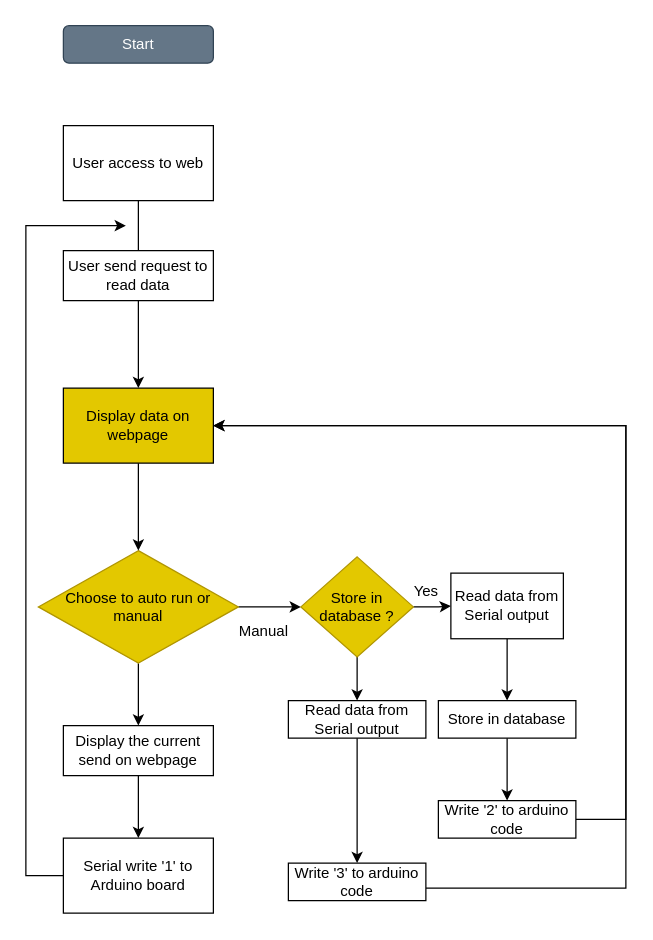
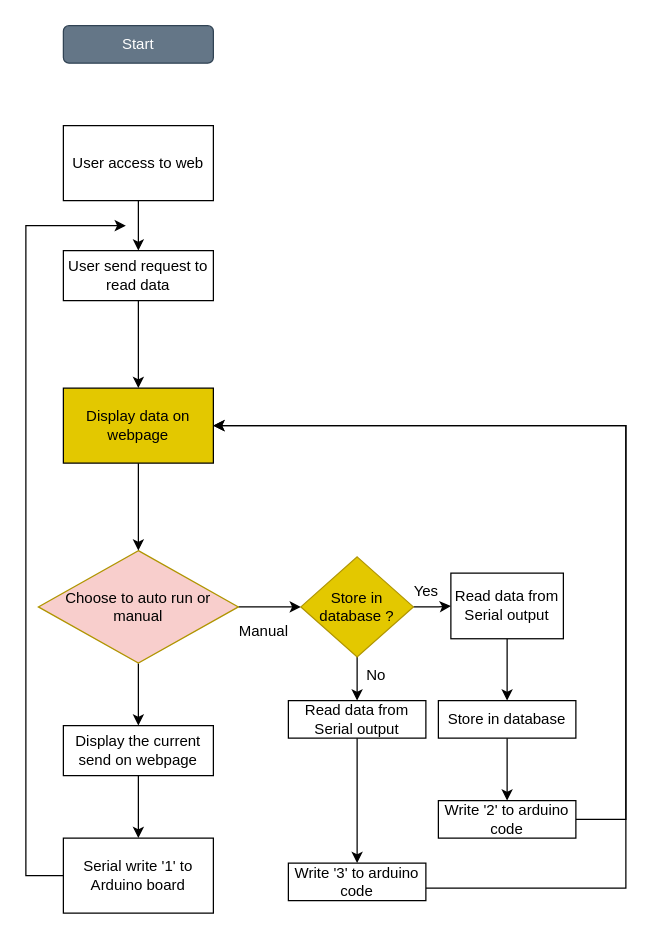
edge "User access to web" -- "User send request to read data": arrowhead none -> classic
node "Choose to auto run or manual": fillcolor #e3c800 -> #f8cecc
node "No": added
